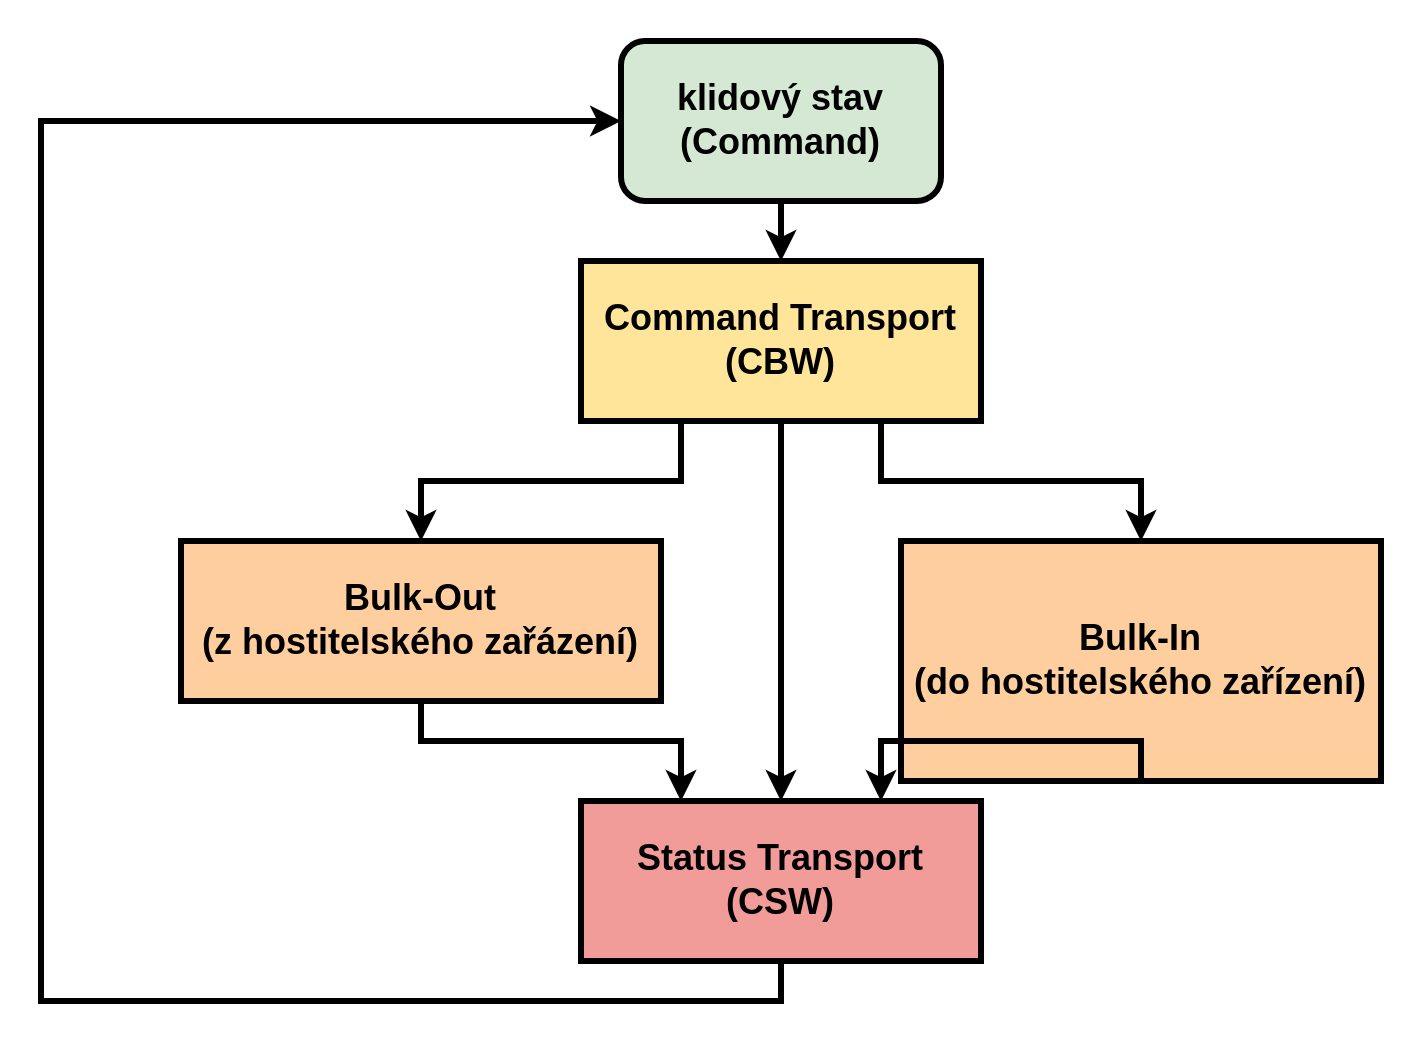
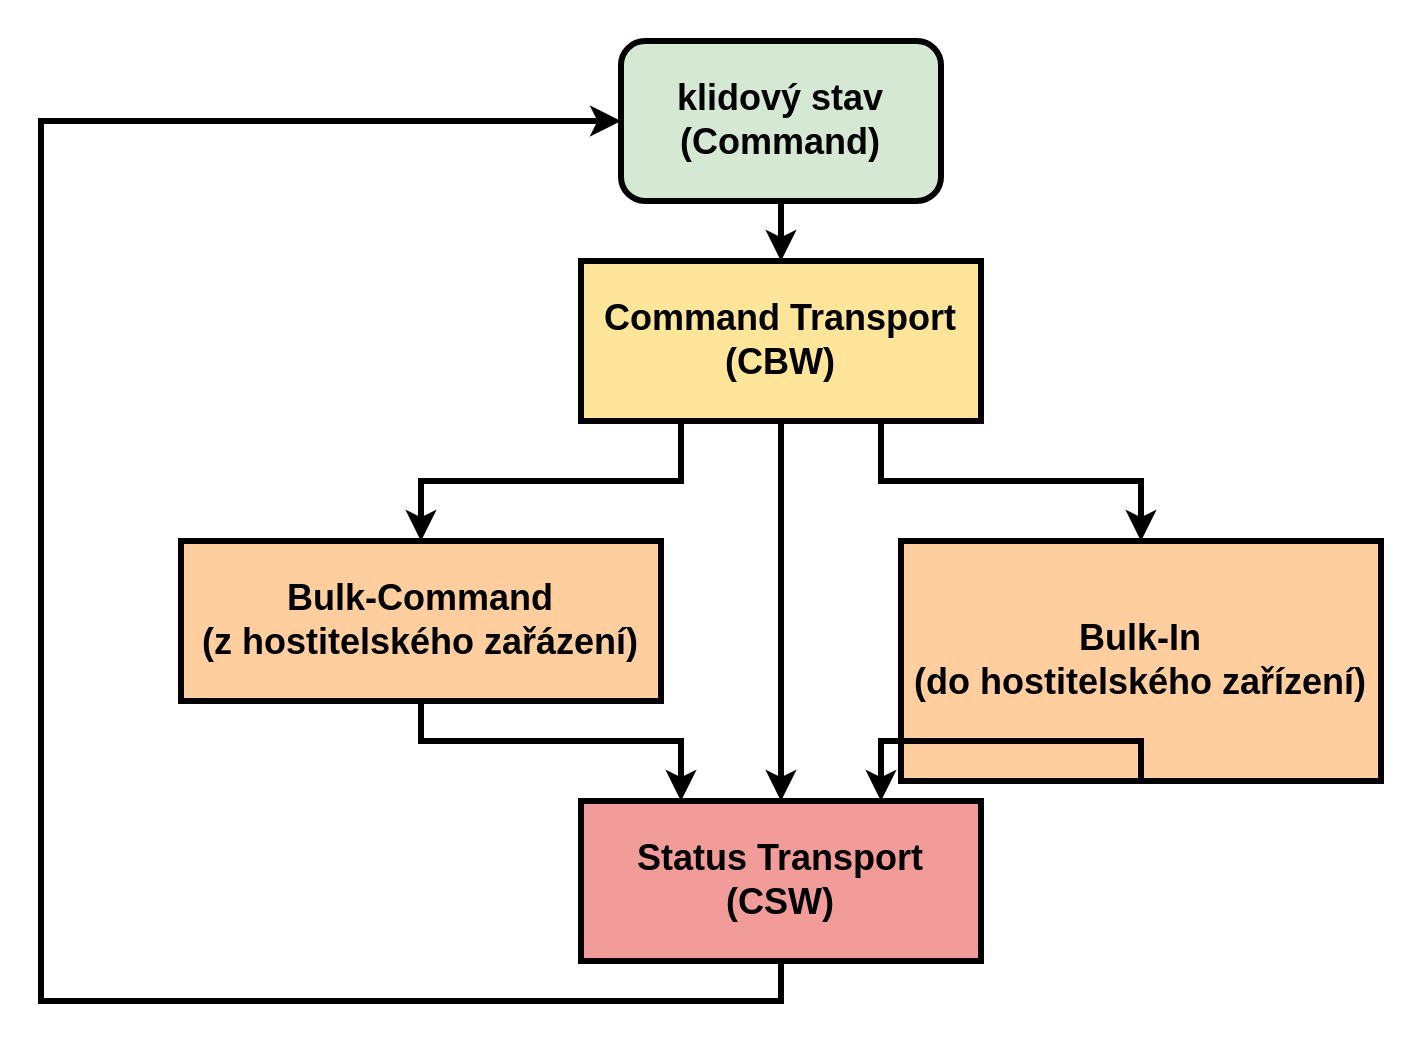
node "Bulk-Out (z hostitelského zařázení)": label "Bulk-Out (z hostitelského zařázení)" -> "Bulk-Command (z hostitelského zařázení)"
